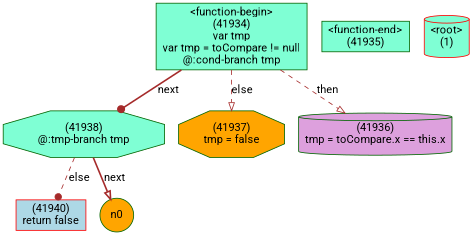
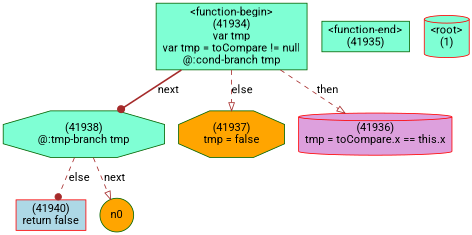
node "(41936) tmp = toCompare.x == this.x": color darkgreen -> red
edge "(41938) @:tmp-branch tmp" -> "n0": style bold -> dashed
